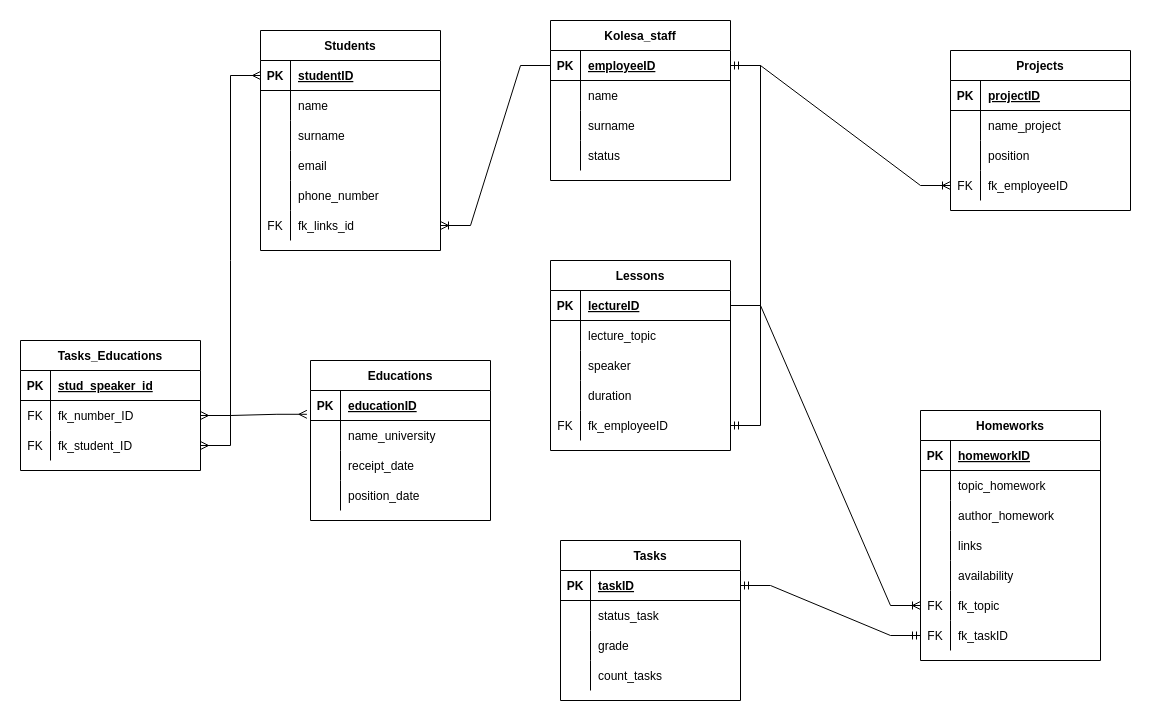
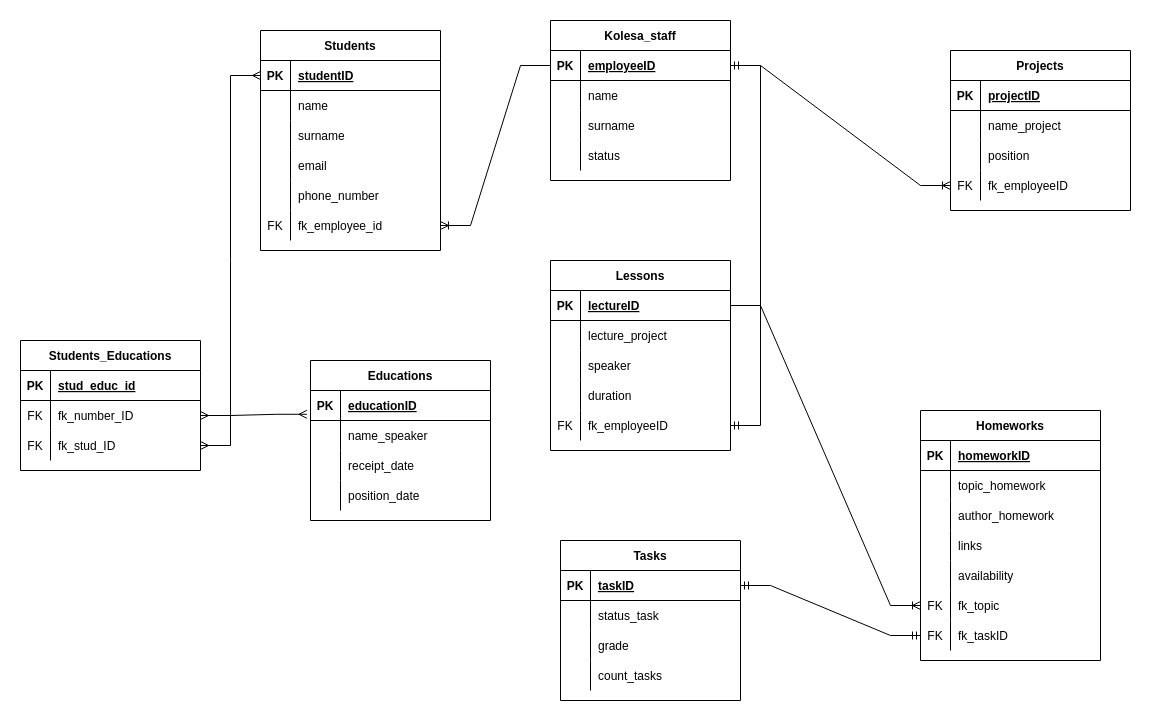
node "fk_links_id": label "fk_links_id" -> "fk_employee_id"
node "lecture_topic": label "lecture_topic" -> "lecture_project"
node "Tasks_Educations": label "Tasks_Educations" -> "Students_Educations"
node "stud_speaker_id": label "stud_speaker_id" -> "stud_educ_id"
node "name_university": label "name_university" -> "name_speaker"
node "fk_student_ID": label "fk_student_ID" -> "fk_stud_ID"
